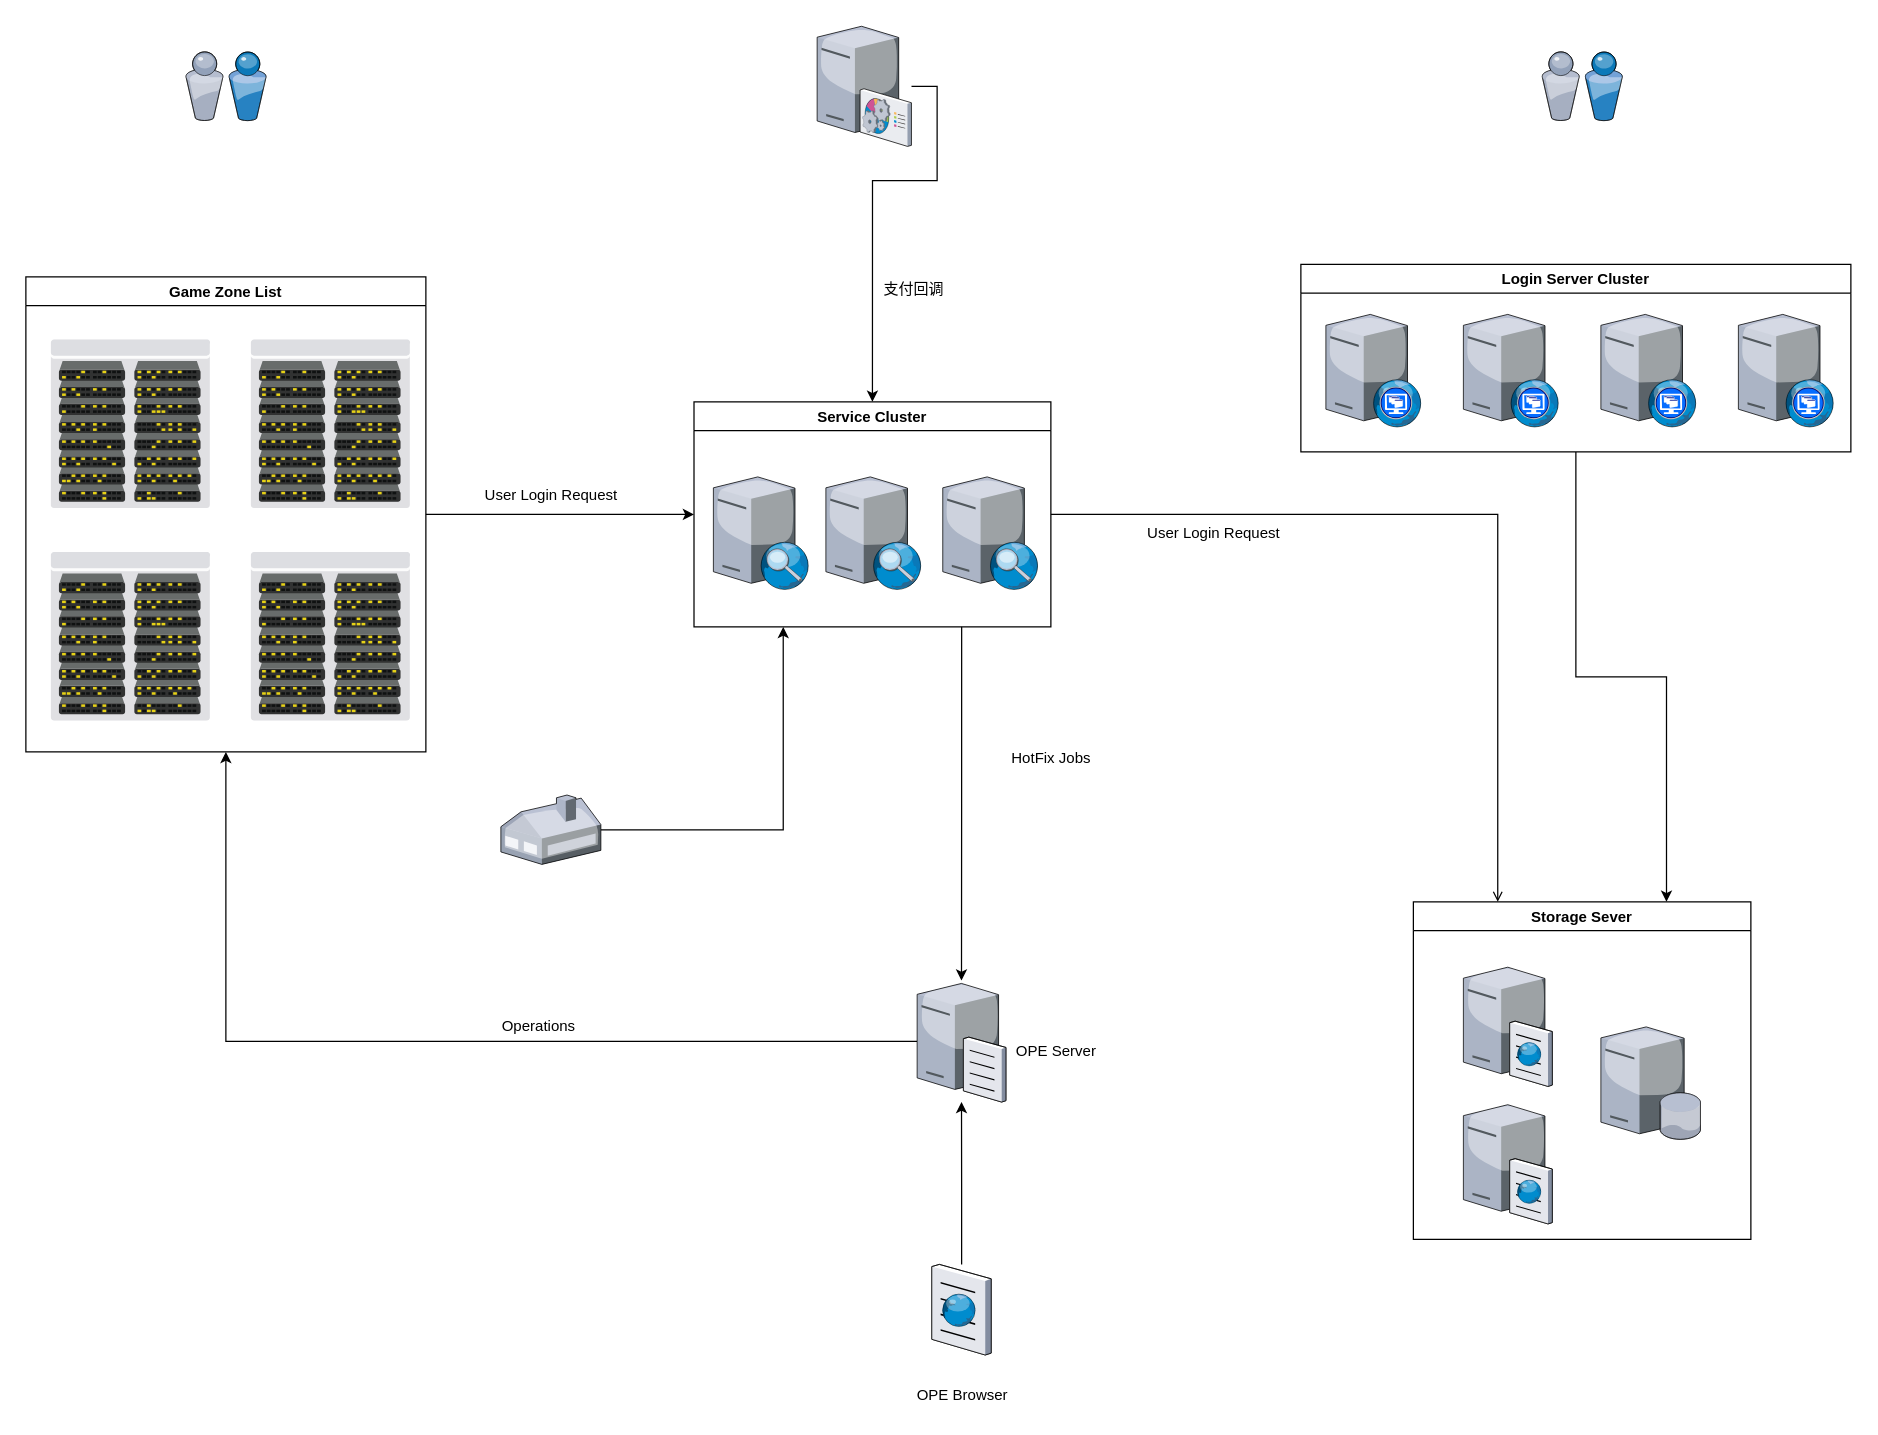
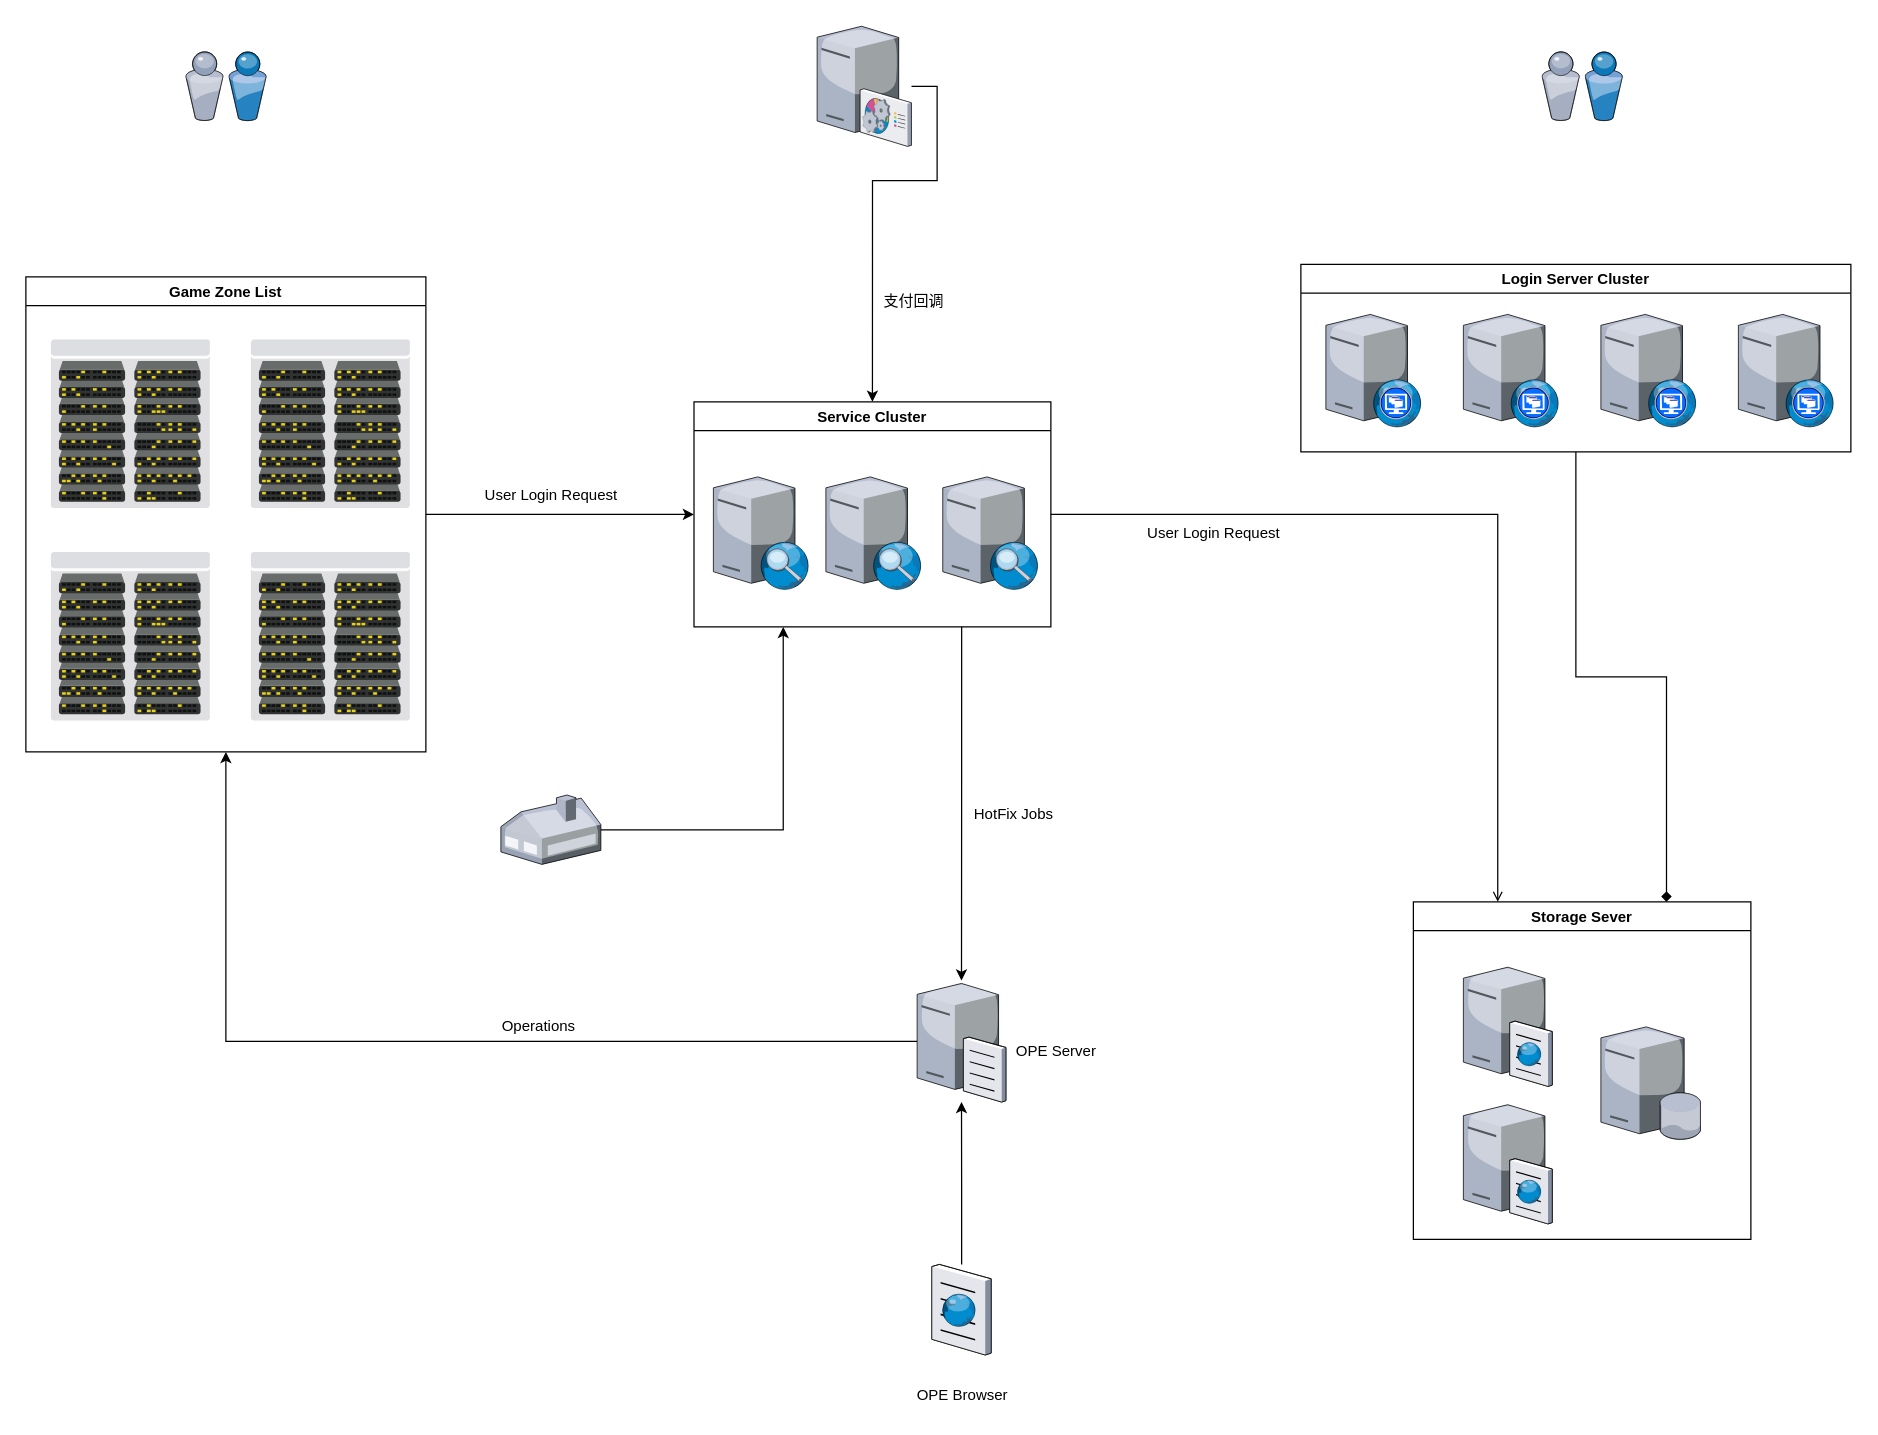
node "支付回调": moved (913, 289) -> (913, 302)
node "HotFix Jobs": moved (1051, 758) -> (1013, 814)
edge "Login Server Cluster" -> "Storage Sever": arrowhead classic -> diamond
